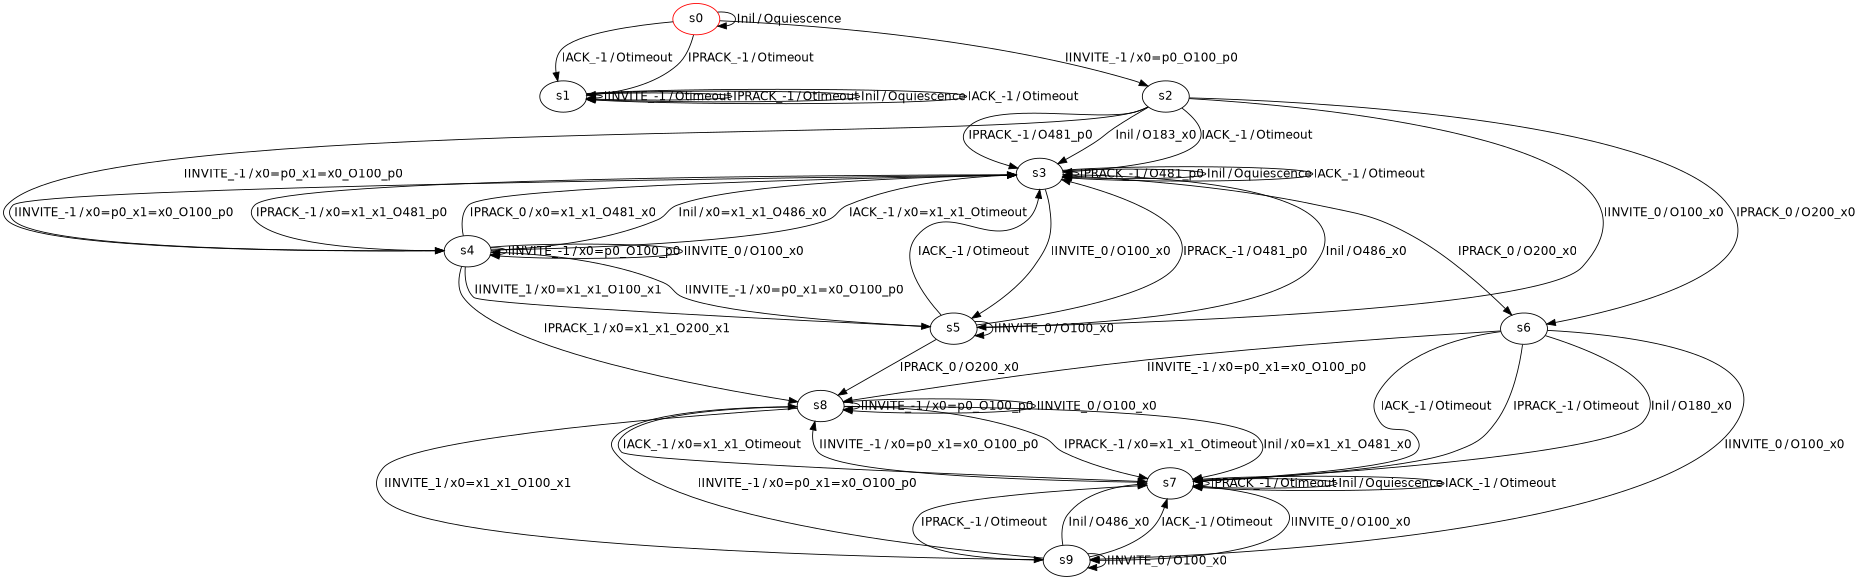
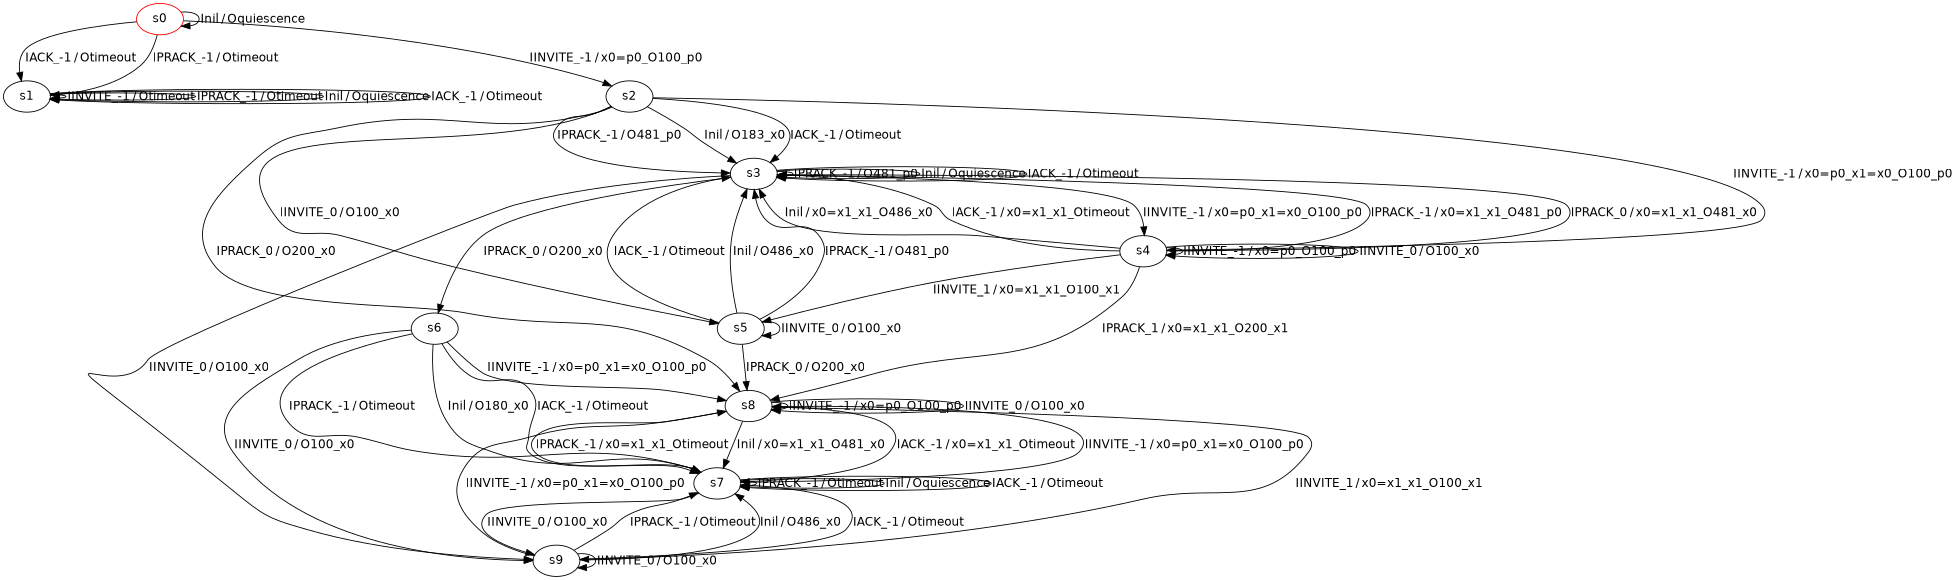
edge "s2" -> "s6": now "s2" -> "s8"
edge "s3" -> "s5": now "s3" -> "s9"
edge "s5" -> "s4": removed, label "IINVITE_-1 / x0=p0_x1=x0_O100_p0"
